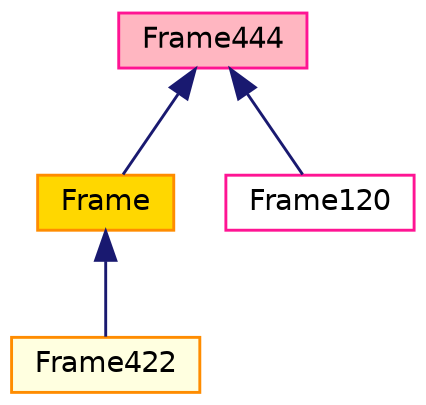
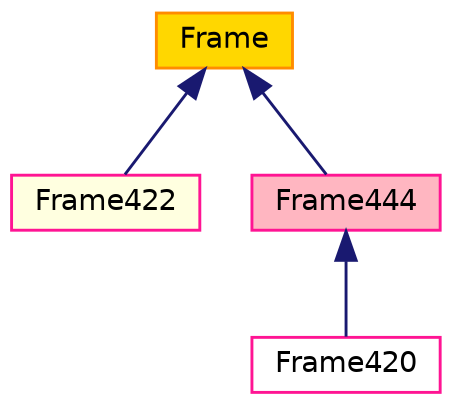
edge "Frame" -> "Frame444": reversed
node "Frame120": label "Frame120" -> "Frame420"
node "Frame422": color darkorange -> deeppink
